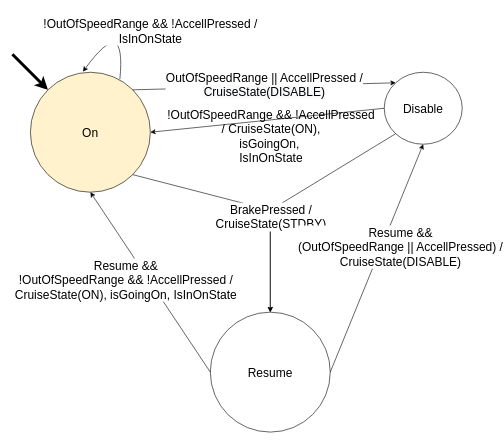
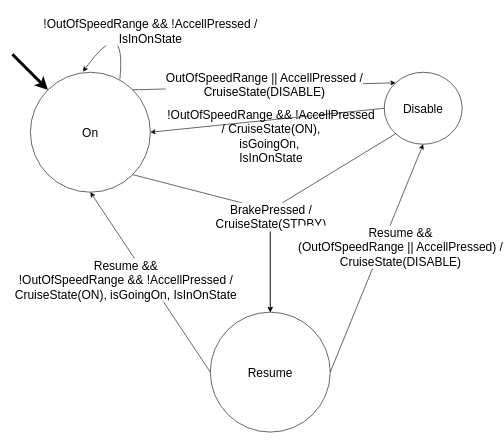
node "On": fillcolor #fff2cc -> #ffffff
